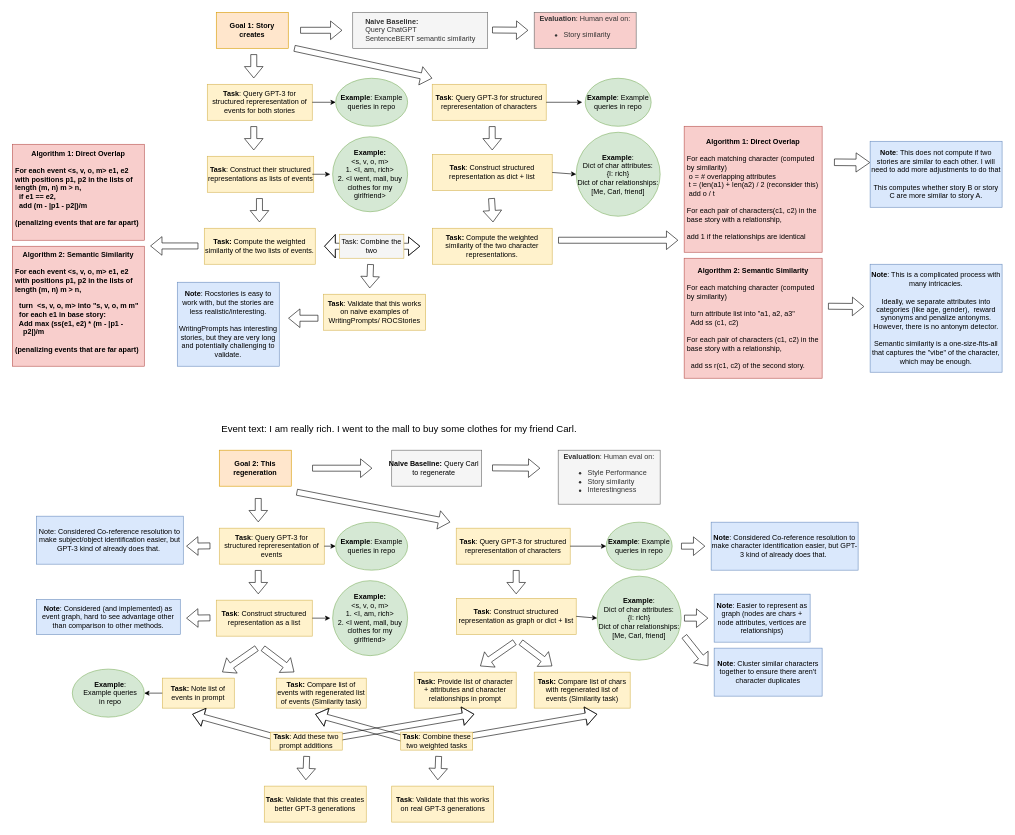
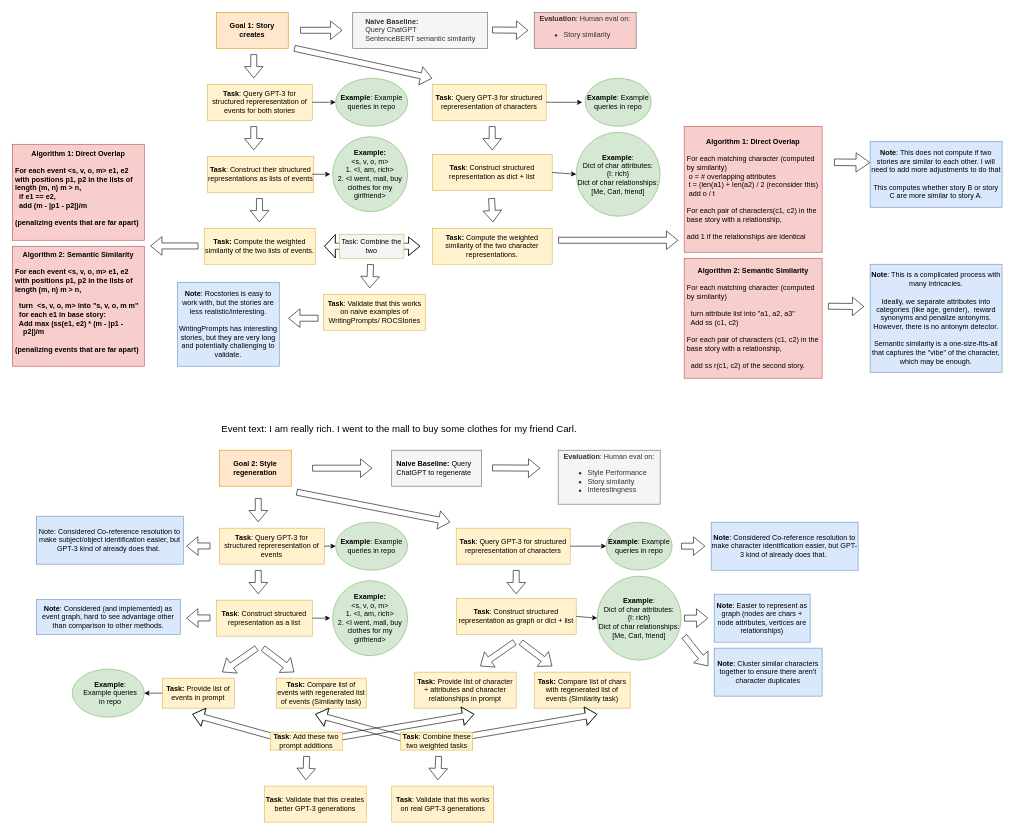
node "Goal 2: This regeneration": label "Goal 2: This regeneration" -> "Goal 2: Style regeneration"
node "Naive Baseline: Query Carl to regenerate": label "Naive Baseline: Query Carl to regenerate" -> "Naive Baseline: Query ChatGPT to regenerate"
node "Task: Note list of events in prompt": label "Task: Note list of events in prompt" -> "Task: Provide list of events in prompt"
